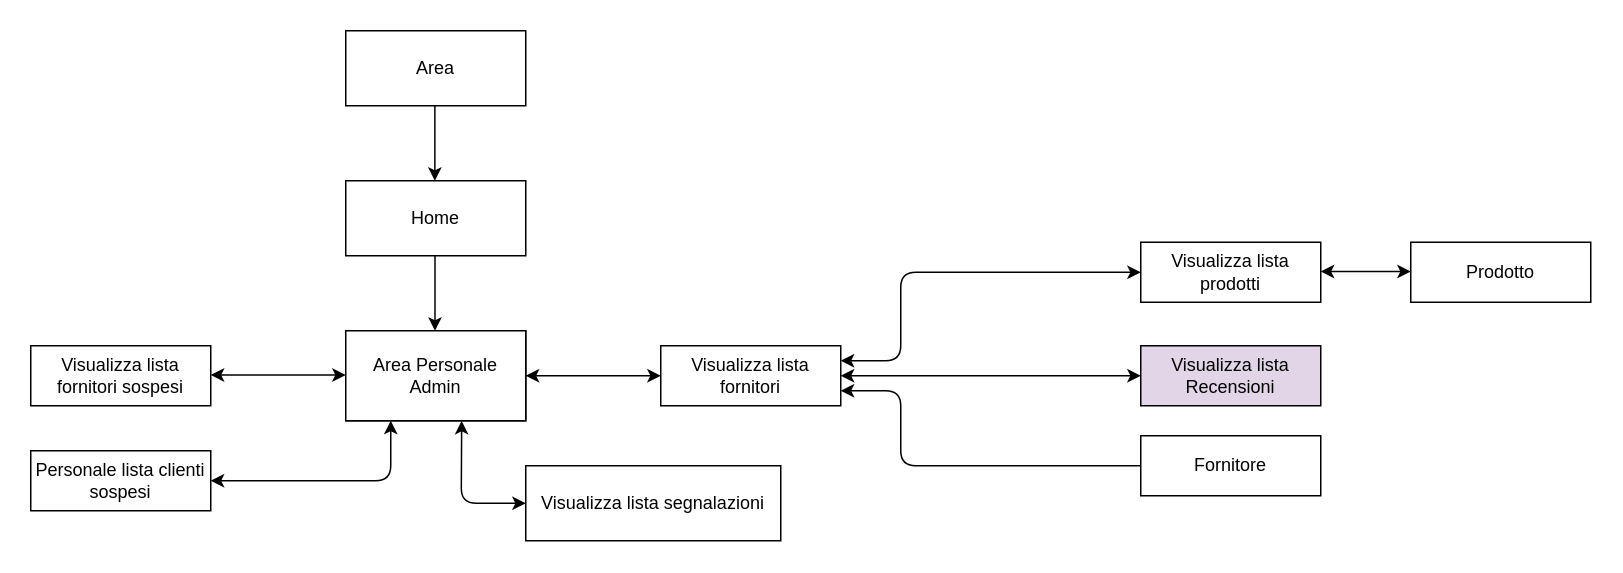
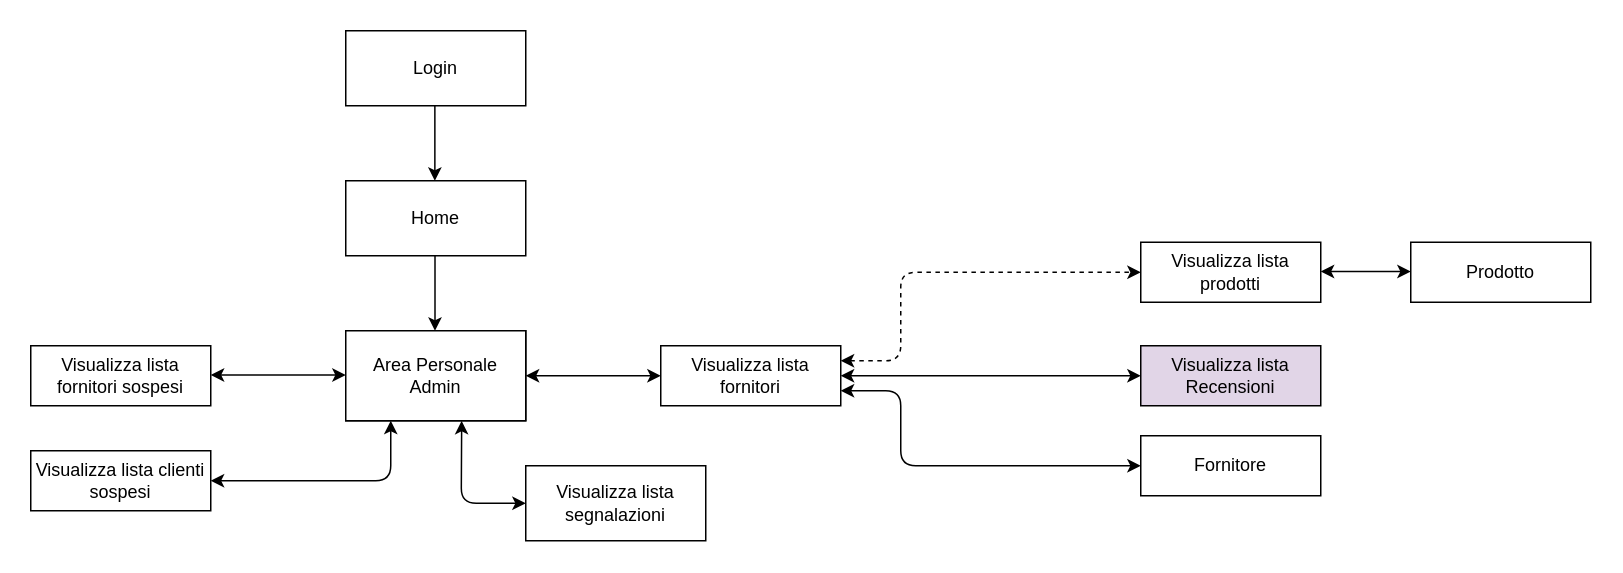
node "Area": label "Area" -> "Login"
edge "Visualizza lista prodotti" -- "Visualizza lista fornitori": style solid -> dashed
edge "Fornitore" -> "Visualizza lista fornitori": arrowhead none -> classic
node "Personale lista clienti sospesi": label "Personale lista clienti sospesi" -> "Visualizza lista clienti sospesi"
node "Visualizza lista segnalazioni": size 255x75 -> 180x75
